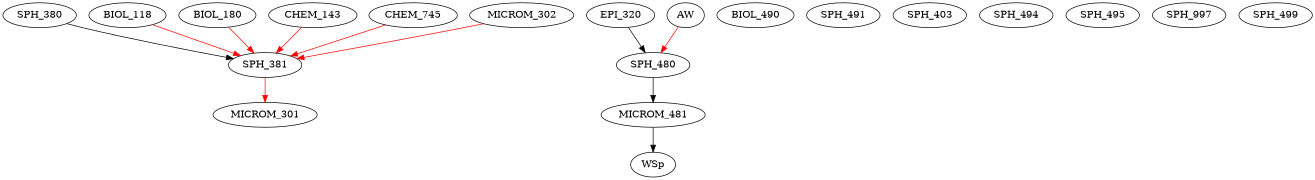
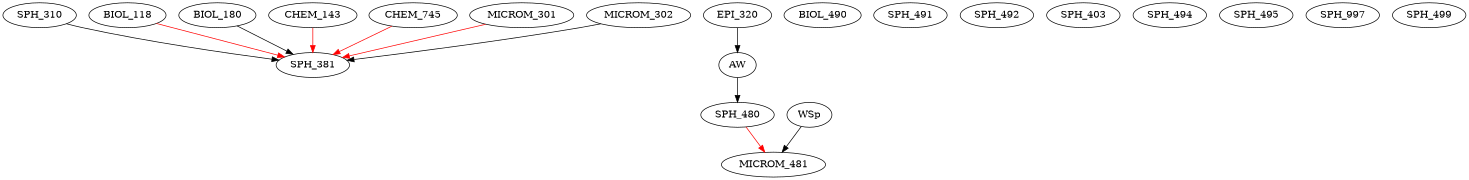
node "SPH_380": label "SPH_380" -> "SPH_310"
node "SPH_492": added
edge "EPI_320" -> "SPH_480": now "EPI_320" -> "AW"
edge "AW" -> "SPH_480": color red -> black
edge "BIOL_180" -> "SPH_381": color red -> black
edge "MICROM_302" -> "SPH_381": color red -> black
edge "SPH_381" -> "MICROM_301": reversed
edge "SPH_480" -> "MICROM_481": color black -> red
edge "MICROM_481" -> "WSp": reversed
